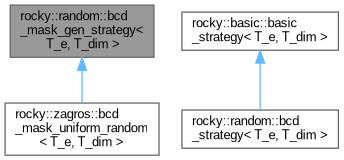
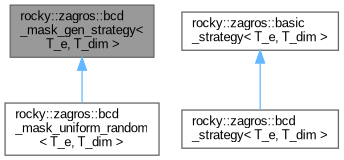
node "rocky::random::bcd _mask_gen_strategy< T_e, T_dim >": label "rocky::random::bcd _mask_gen_strategy< T_e, T_dim >" -> "rocky::zagros::bcd _mask_gen_strategy< T_e, T_dim >"
node "rocky::basic::basic _strategy< T_e, T_dim >": label "rocky::basic::basic _strategy< T_e, T_dim >" -> "rocky::zagros::basic _strategy< T_e, T_dim >"
node "rocky::random::bcd _strategy< T_e, T_dim >": label "rocky::random::bcd _strategy< T_e, T_dim >" -> "rocky::zagros::bcd _strategy< T_e, T_dim >"
